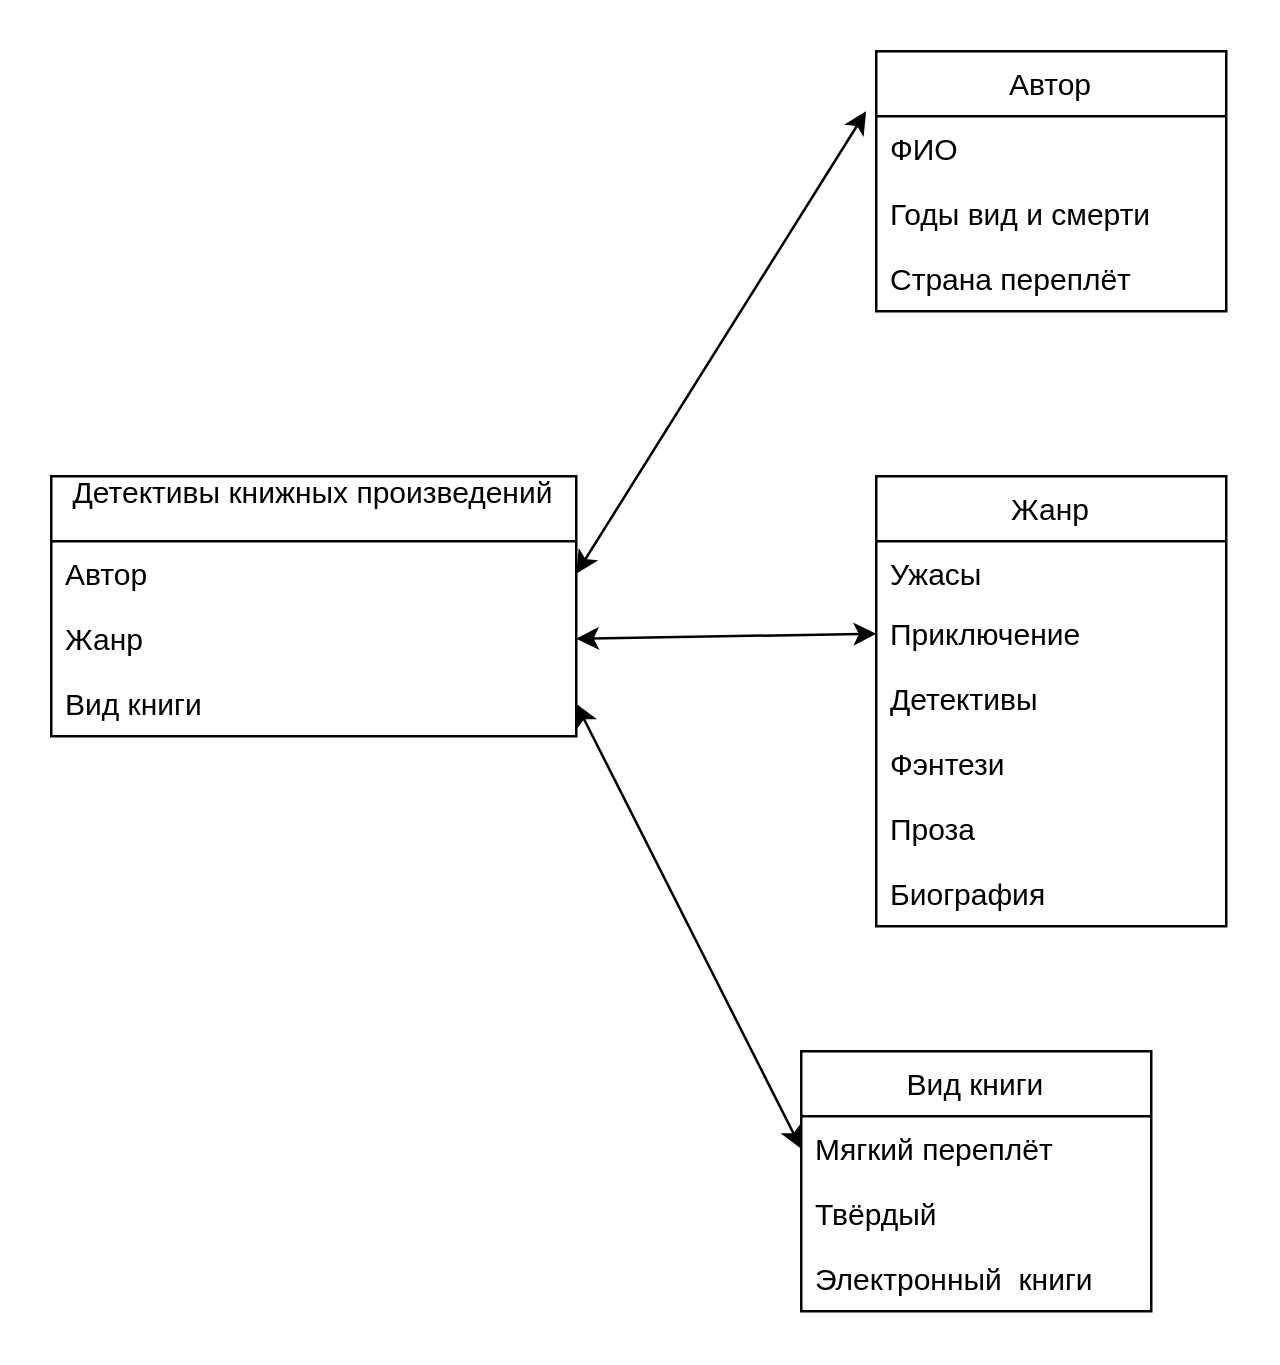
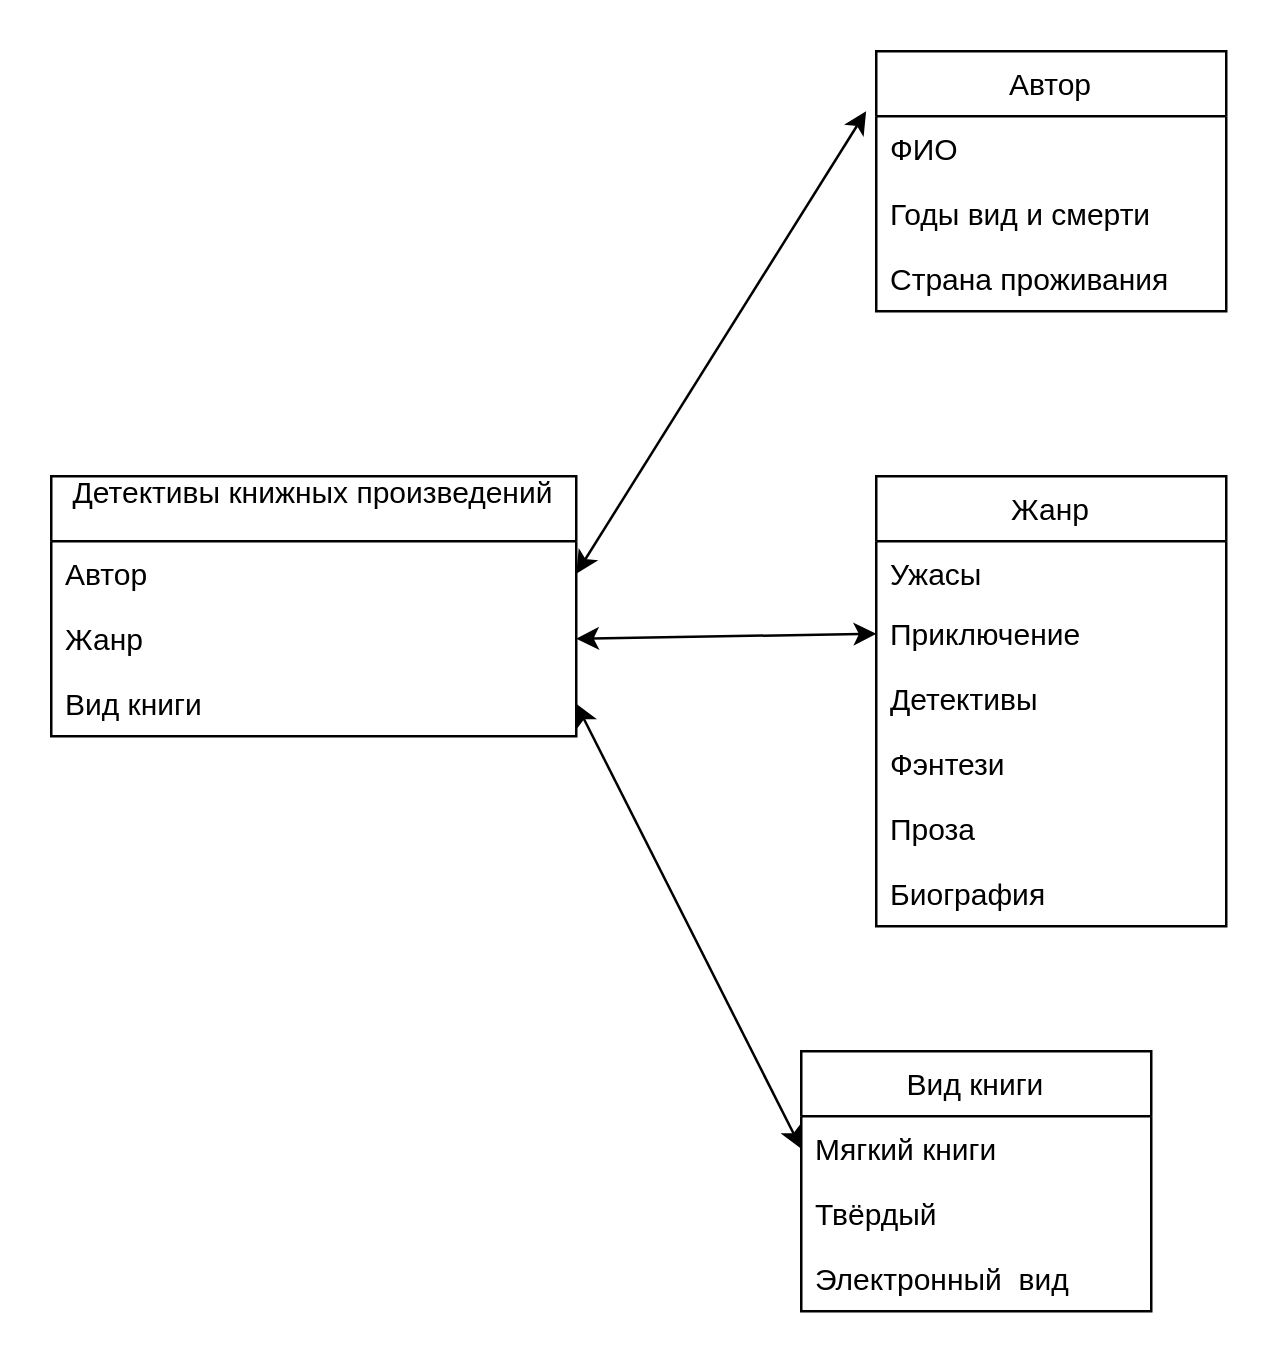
node "Страна переплёт": label "Страна переплёт" -> "Страна проживания"
node "Мягкий переплёт": label "Мягкий переплёт" -> "Мягкий книги"
node "Электронный книги": label "Электронный книги" -> "Электронный вид"
